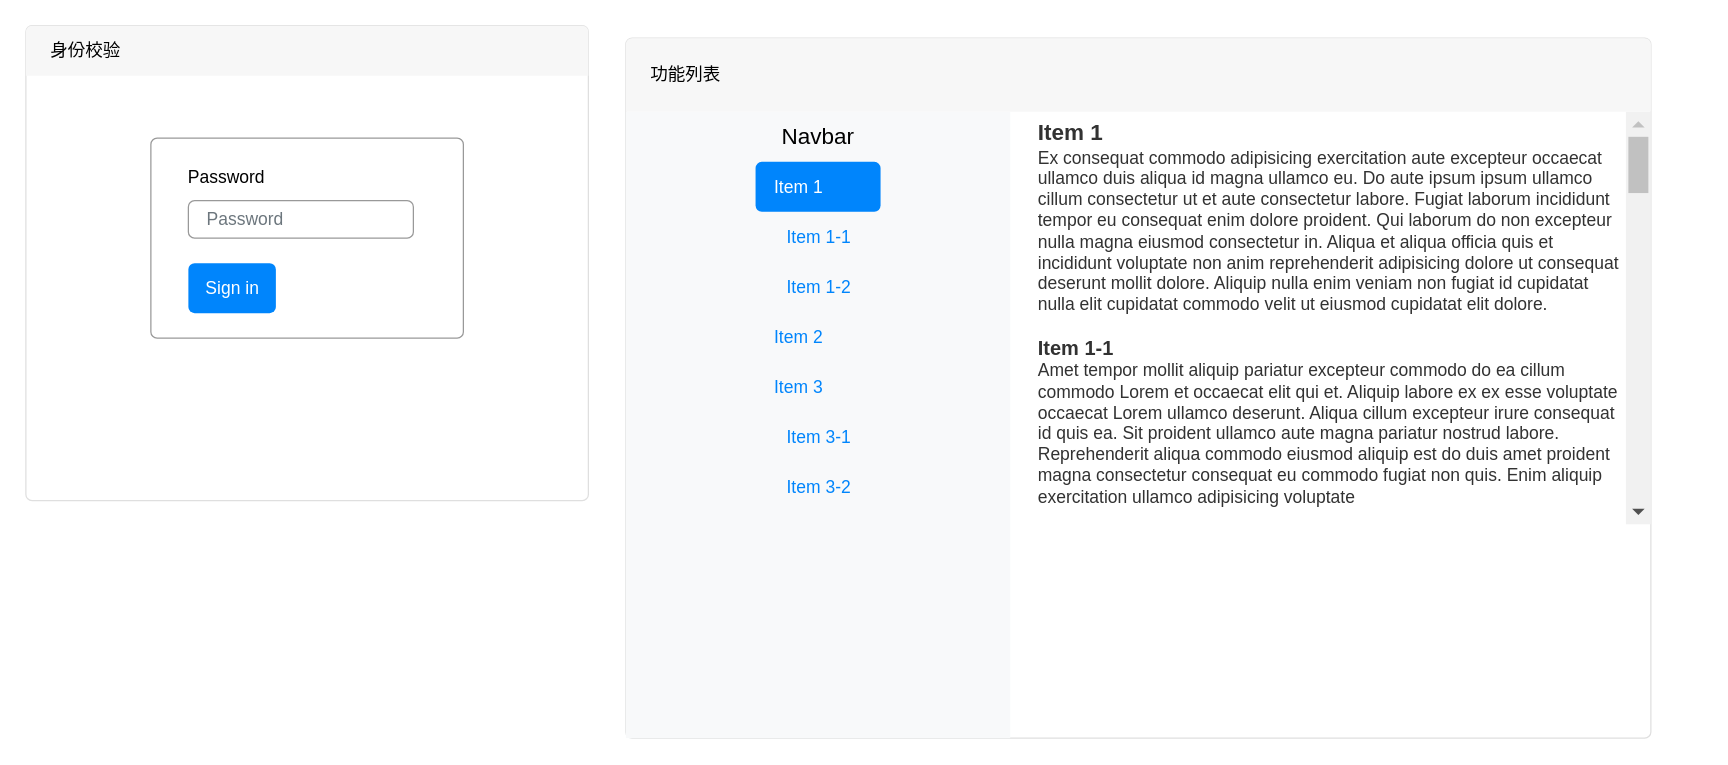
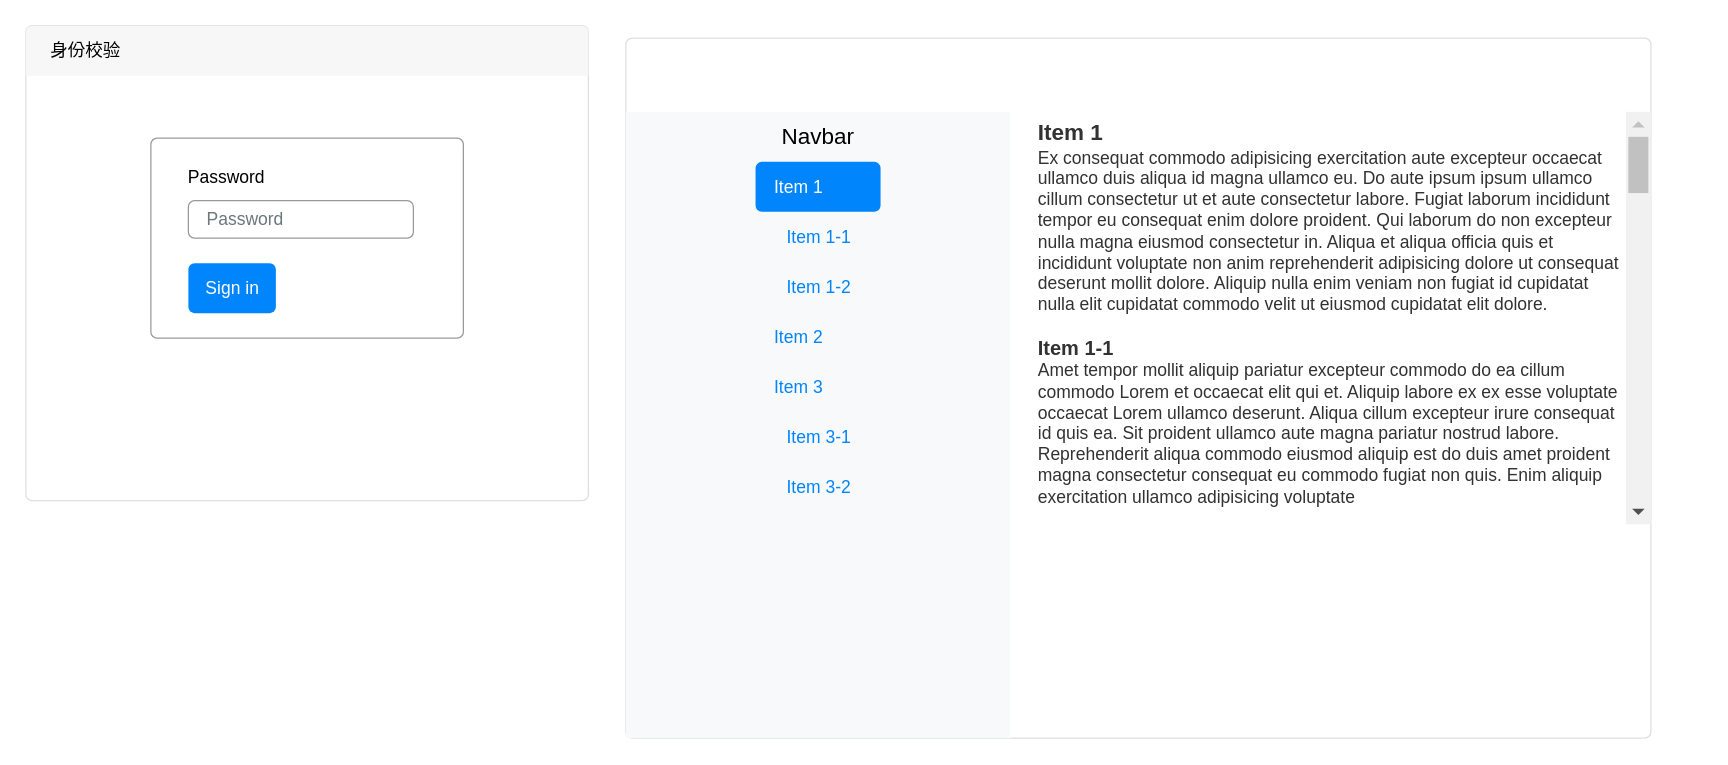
node "功能列表": removed
